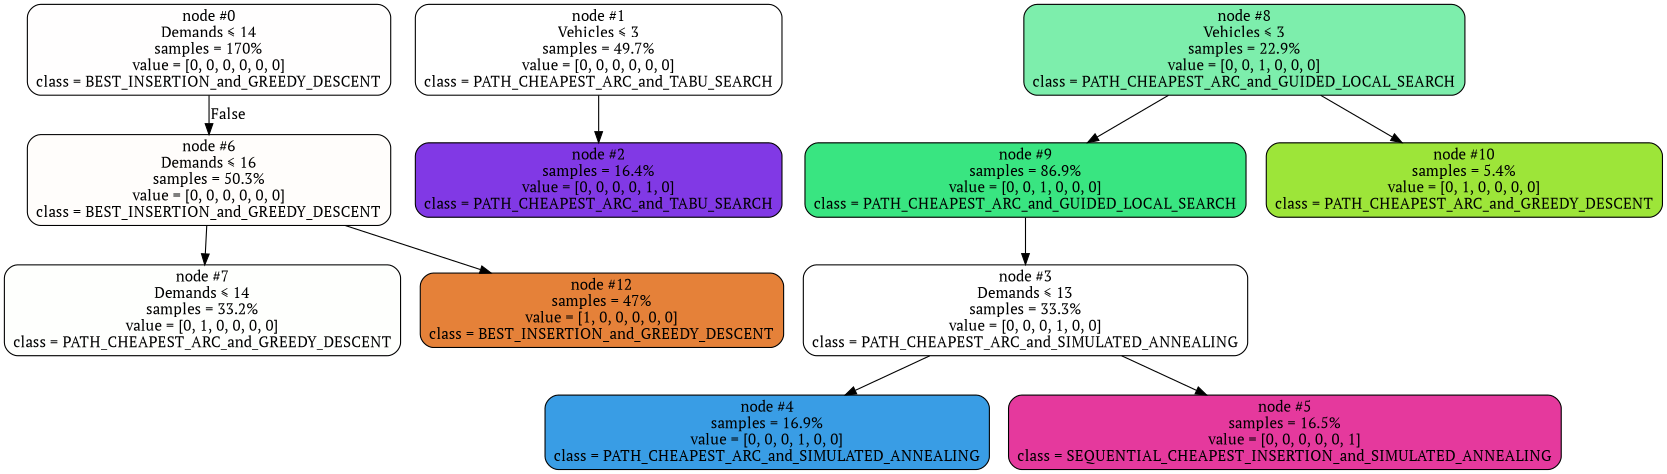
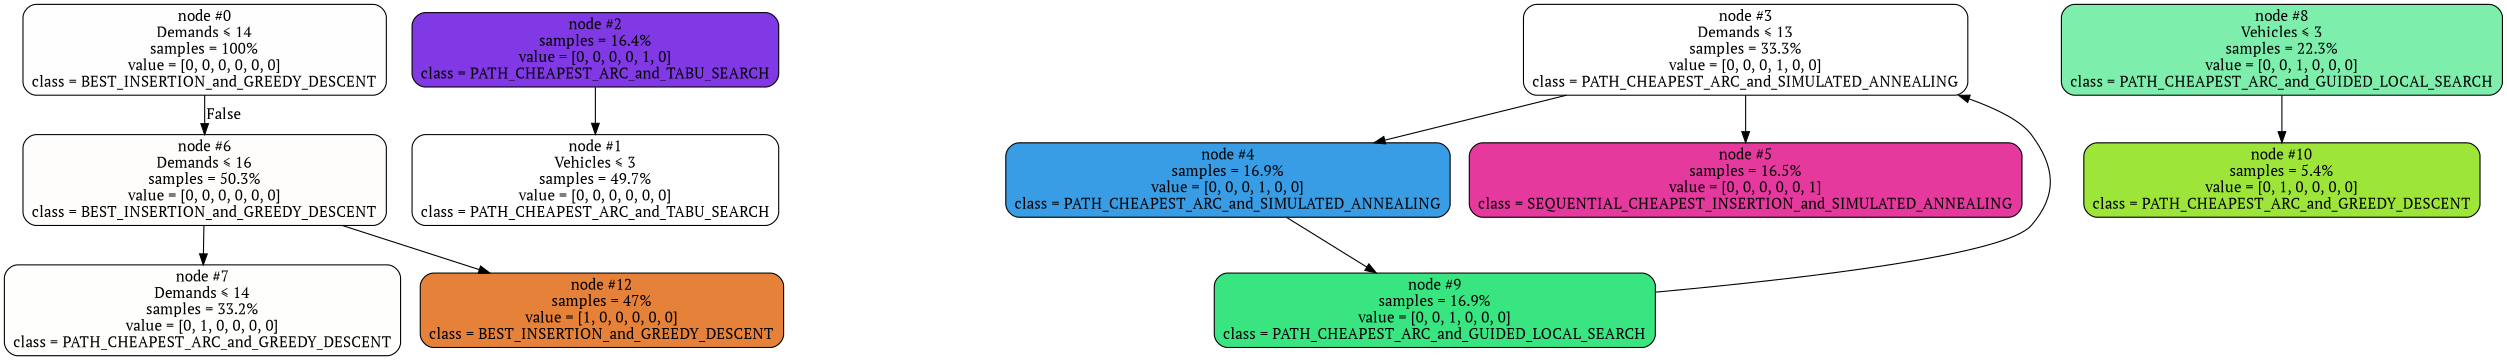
node "node #0": text "samples = 170%" -> "samples = 100%"
node "node #8": text "samples = 22.9%" -> "samples = 22.3%"
edge "node #1" -> "node #2": reversed
edge "node #8" -> "node #9": now "node #4" -> "node #9"
node "node #9": text "samples = 86.9%" -> "samples = 16.9%"
